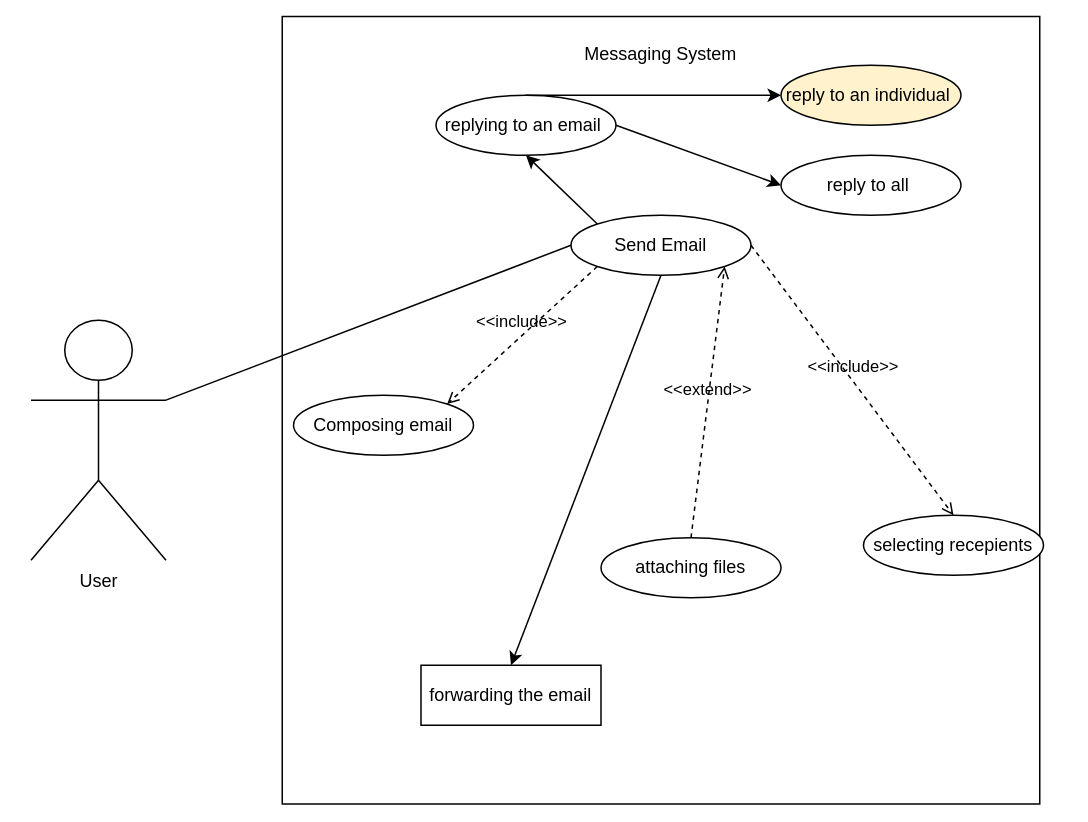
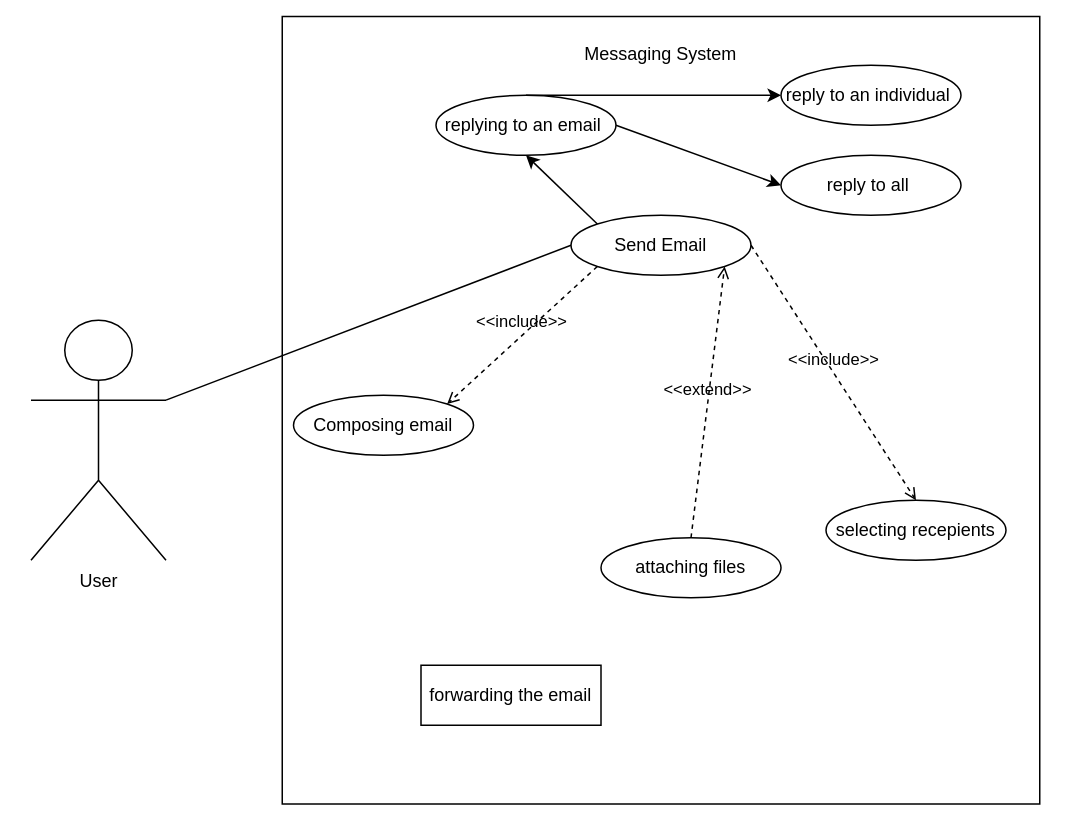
node "reply to an individual": fillcolor #fff2cc -> #ffffff
edge "Send Email" -> "forwarding the email": removed
node "selecting recepients": moved (953, 545) -> (916, 530)
